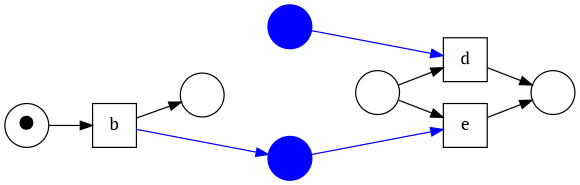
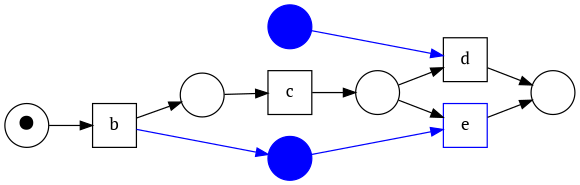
node "c": added
node "e": color black -> blue
